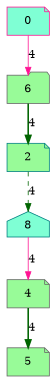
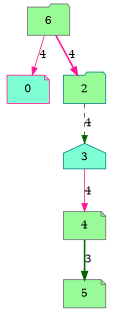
edge "0" -> "6": reversed
edge "6" -> "2": color darkgreen -> deeppink
node "2": shape note -> folder
node "8": label "8" -> "3"
edge "4" -> "5": label "4" -> "3"
